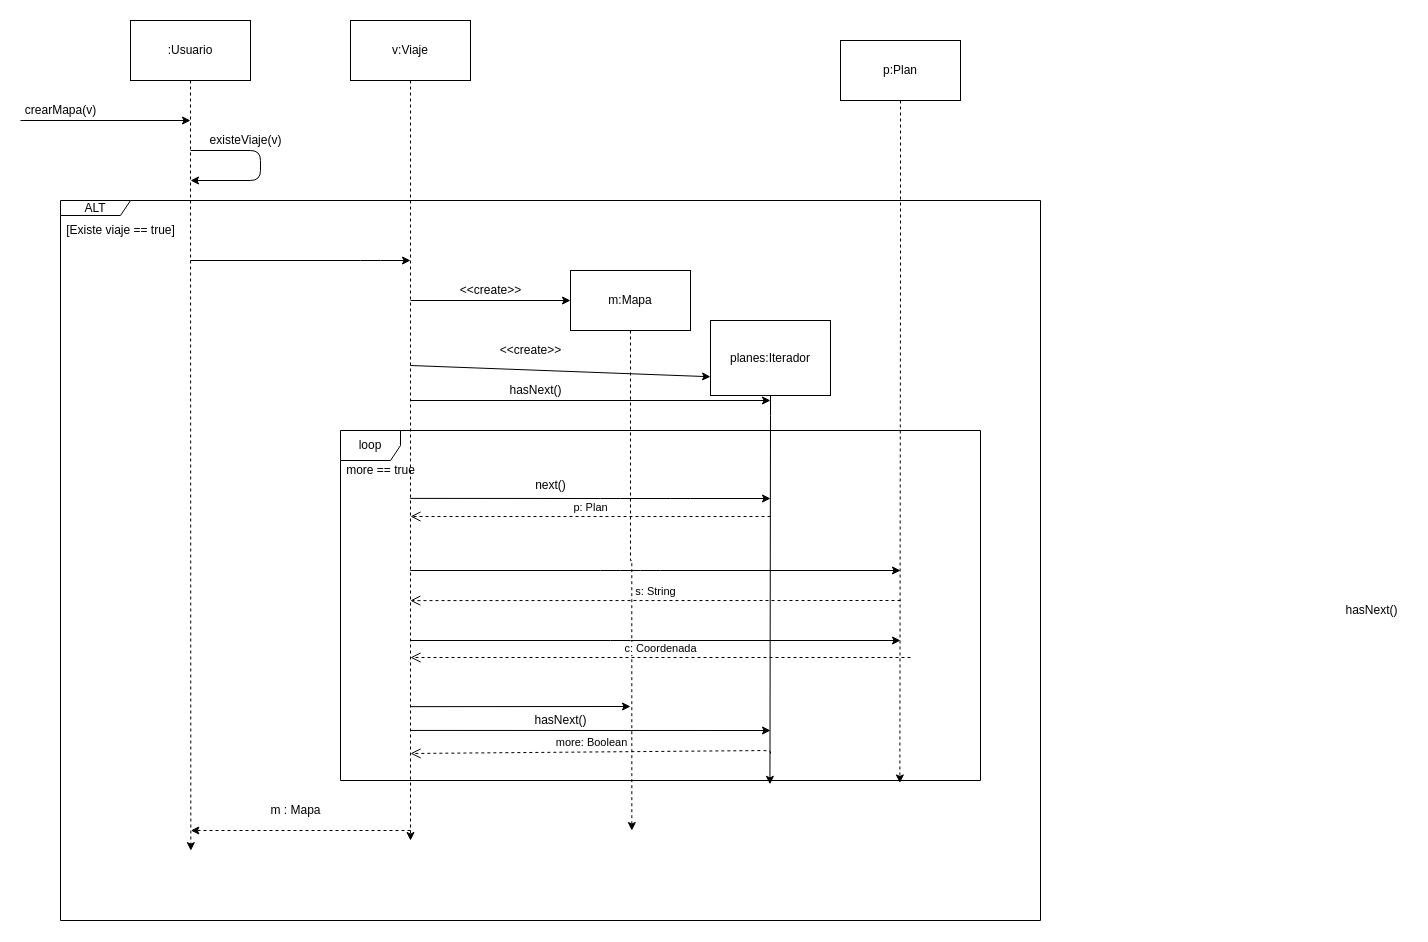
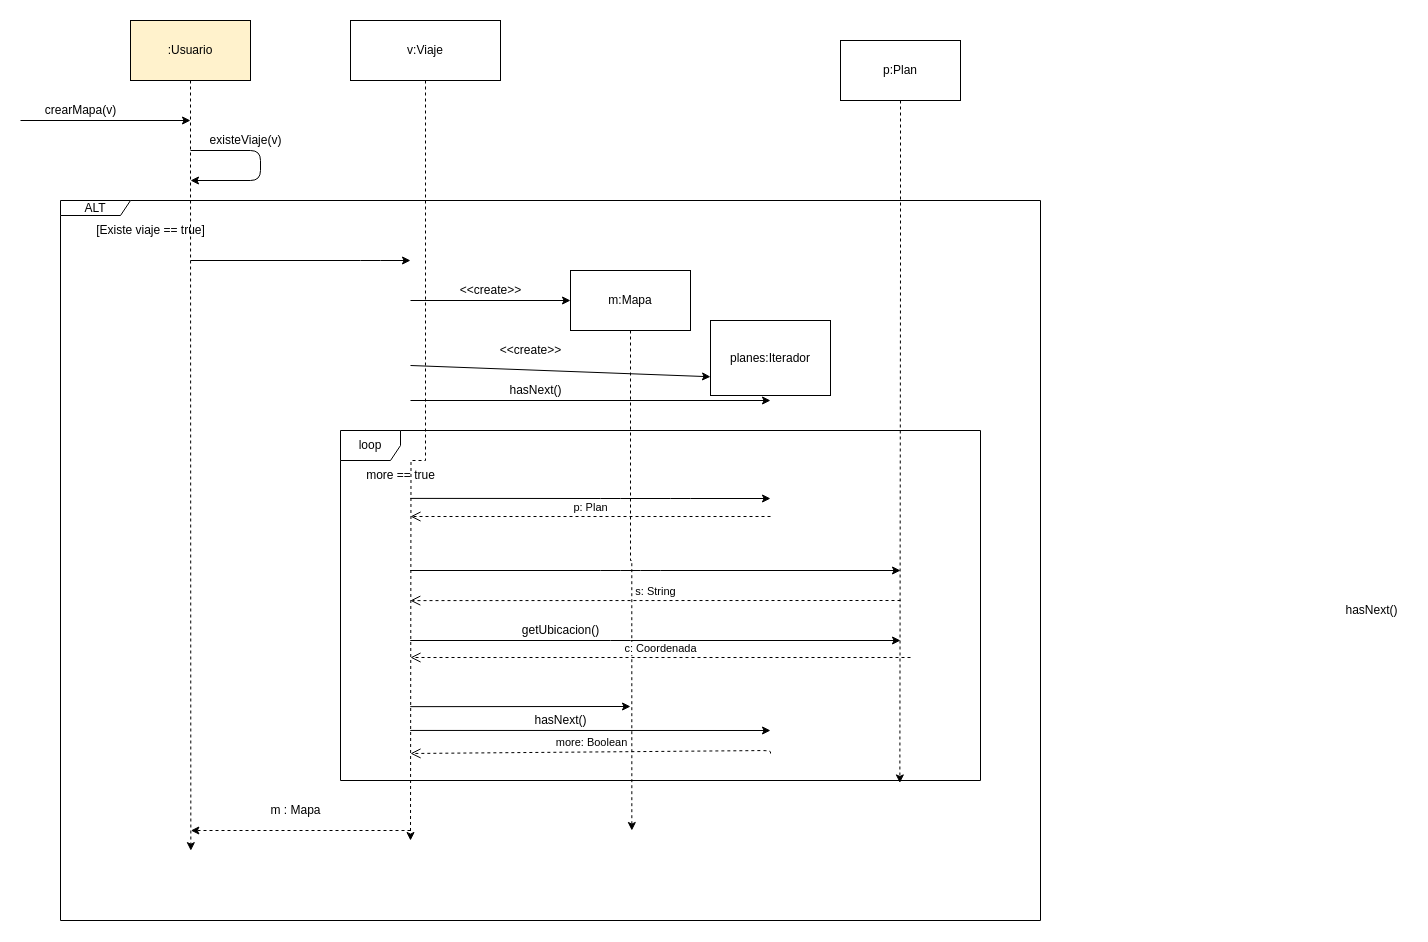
node ":Usuario": fillcolor #ffffff -> #fff2cc
node "v:Viaje": size 120x60 -> 150x60
node "crearMapa(v)": moved (61, 111) -> (81, 111)
node "[Existe viaje == true]": moved (121, 231) -> (151, 231)
node "more == true": moved (381, 471) -> (401, 476)
node "next()": removed
edge "planes:Iterador" -> "loop": removed
node "getUbicacion()": added
